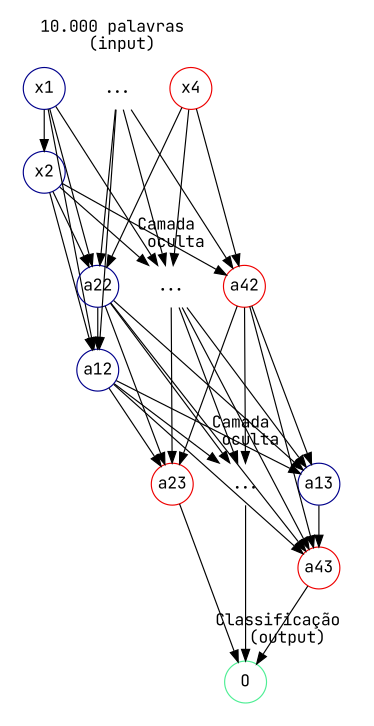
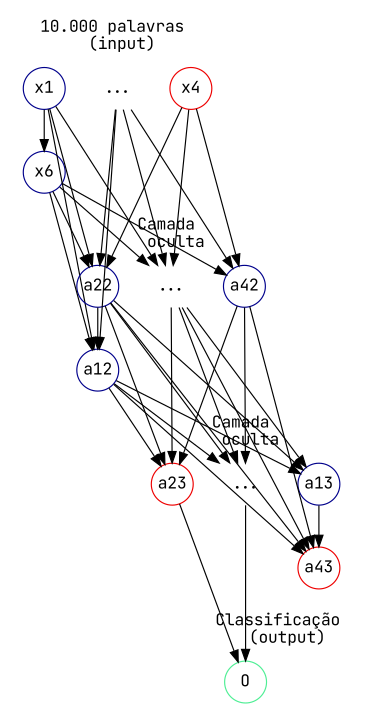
node "x2": label "x2" -> "x6"
node "a42": color red2 -> blue4
edge "a42" -> "a13": removed
edge "a43" -> "O": removed
